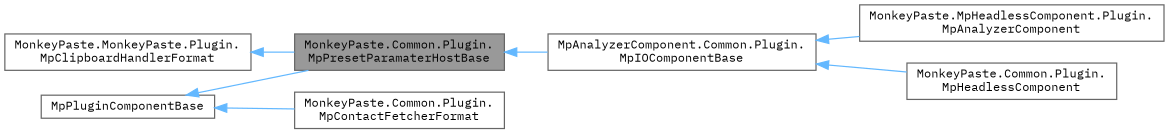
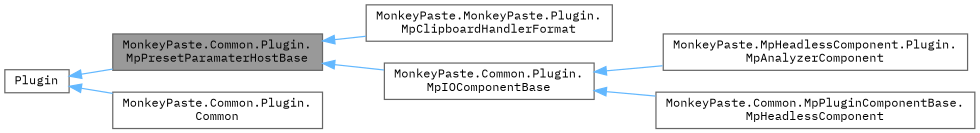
edge "MonkeyPaste.Common.Plugin. MpPresetParamaterHostBase" -> "MonkeyPaste.MonkeyPaste.Plugin. MpClipboardHandlerFormat": reversed
node "MpAnalyzerComponent.Common.Plugin. MpIOComponentBase": label "MpAnalyzerComponent.Common.Plugin. MpIOComponentBase" -> "MonkeyPaste.Common.Plugin. MpIOComponentBase"
node "MonkeyPaste.Common.Plugin. MpHeadlessComponent": label "MonkeyPaste.Common.Plugin. MpHeadlessComponent" -> "MonkeyPaste.Common.MpPluginComponentBase. MpHeadlessComponent"
node "MpPluginComponentBase": label "MpPluginComponentBase" -> "Plugin"
node "MonkeyPaste.Common.Plugin. MpContactFetcherFormat": label "MonkeyPaste.Common.Plugin. MpContactFetcherFormat" -> "MonkeyPaste.Common.Plugin. Common"
